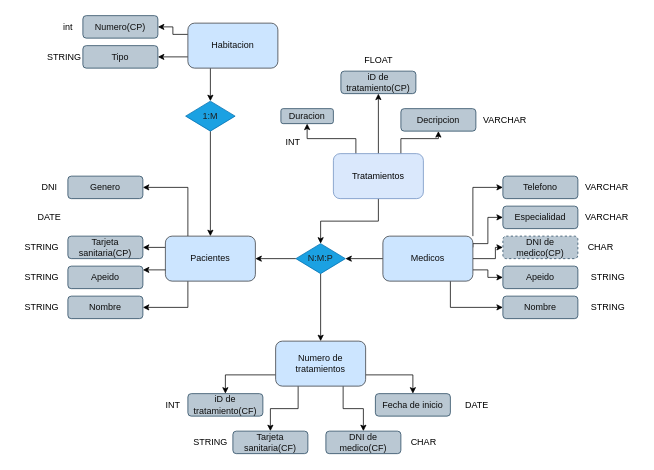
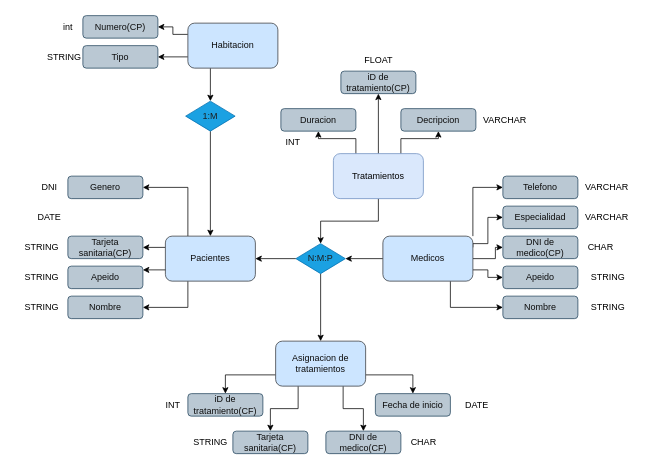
node "Duracion": size 53x15 -> 75x23
node "DNI de medico(CP)": style dashed -> solid
node "Numero de tratamientos": label "Numero de tratamientos" -> "Asignacion de tratamientos"
